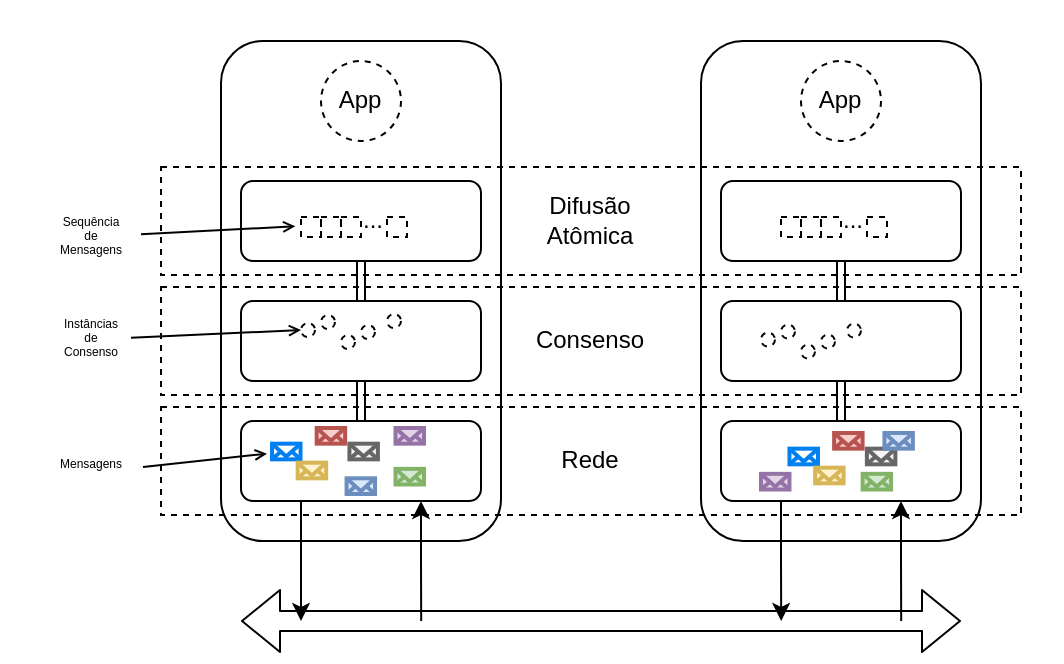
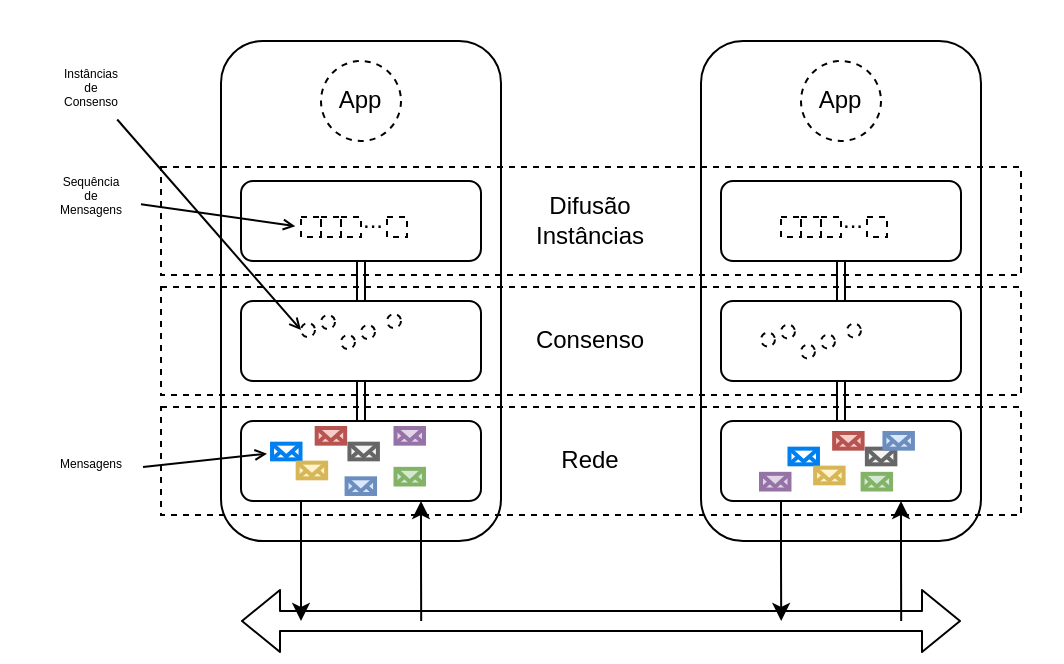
node "Difusão Atômica": label "Difusão Atômica" -> "Difusão Instâncias"
node "SequênciadeMensagens": moved (91, 237) -> (91, 197)
node "Instâncias de Consenso": moved (91, 340) -> (91, 90)
